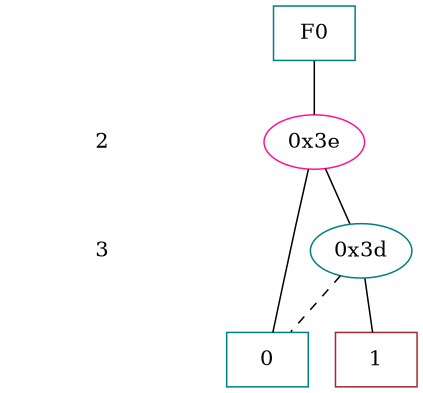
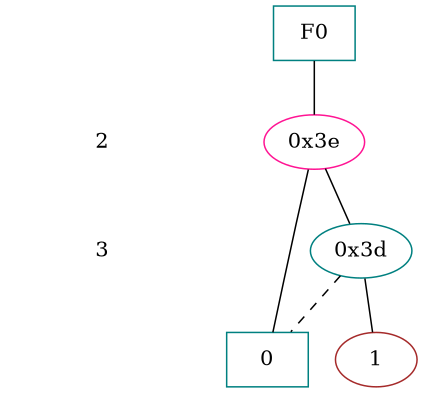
node "1": shape box -> ellipse
